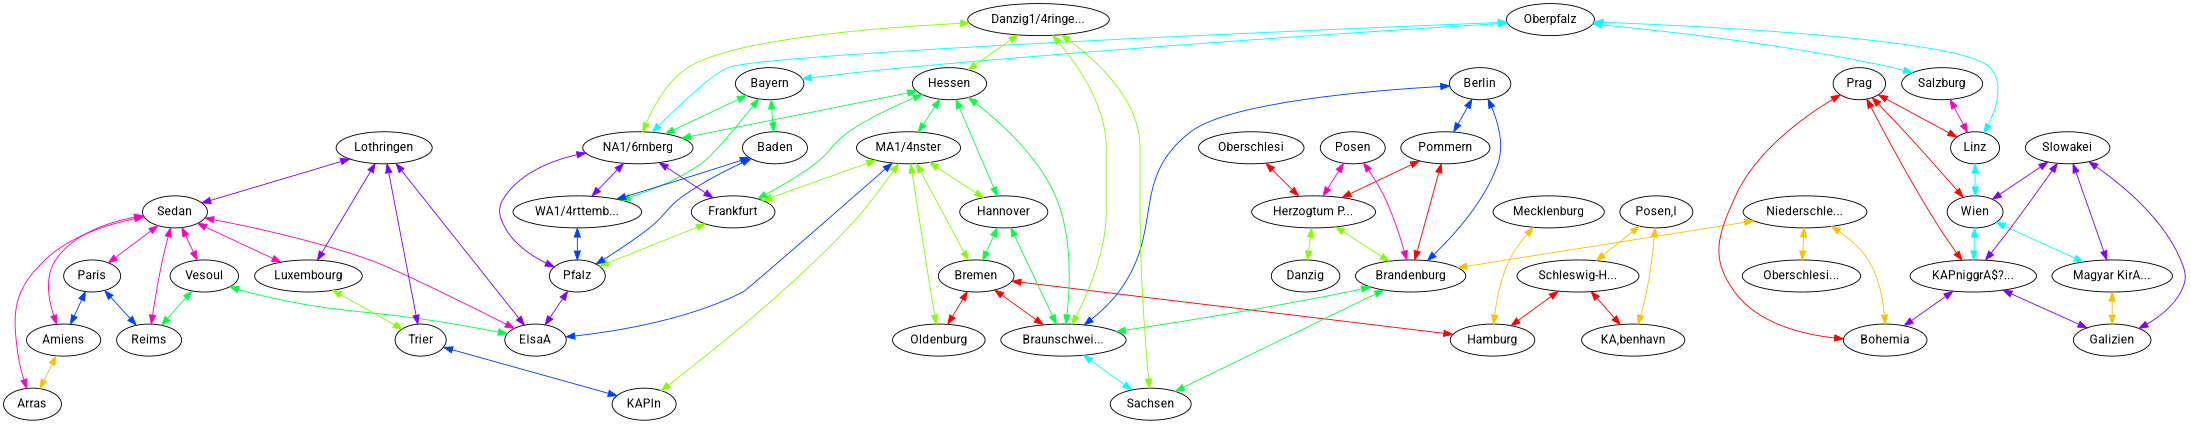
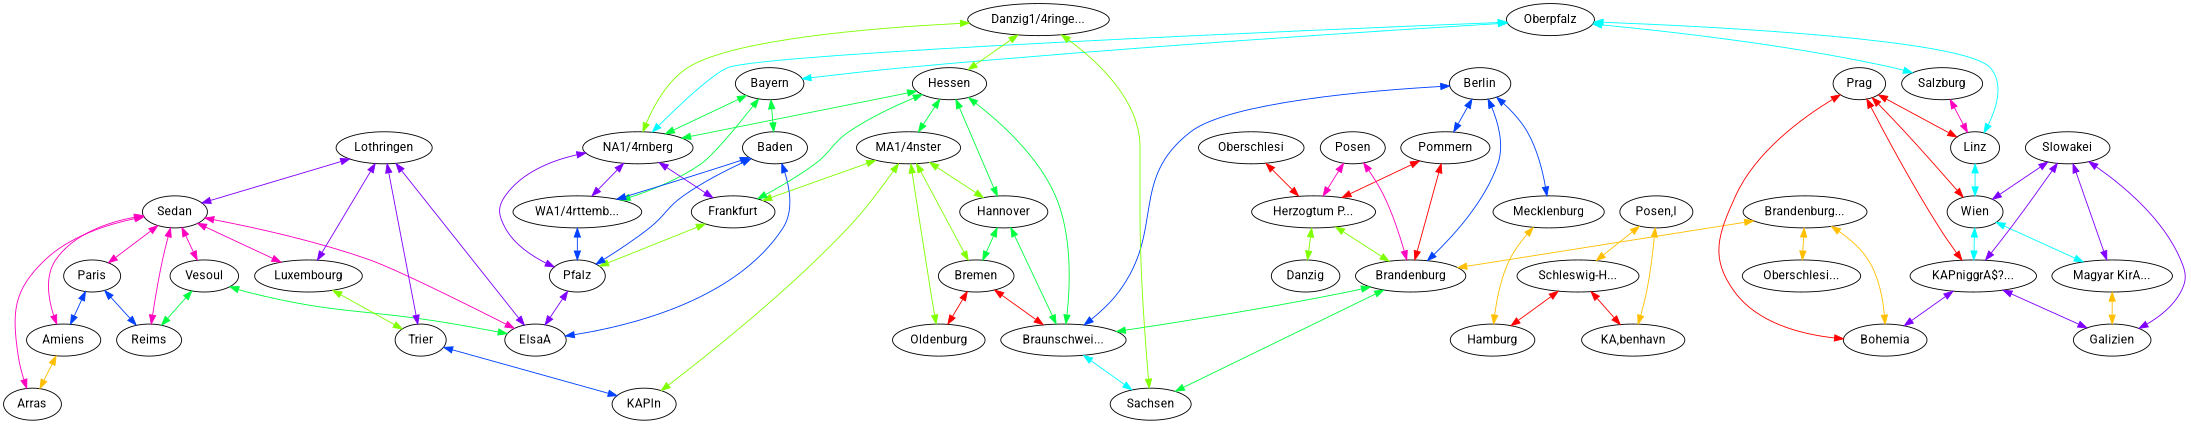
edge "Berlin" -- "Mecklenburg": added
node "NA1/6rnberg": label "NA1/6rnberg" -> "NA1/4rnberg"
edge "Danzig1/4ringe..." -- "Braunschwei...": removed
node "Niederschle...": label "Niederschle..." -> "Brandenburg..."
edge "MA1/4nster" -- "ElsaA": now "Baden" -- "ElsaA"
edge "Bremen" -- "Hamburg": removed
